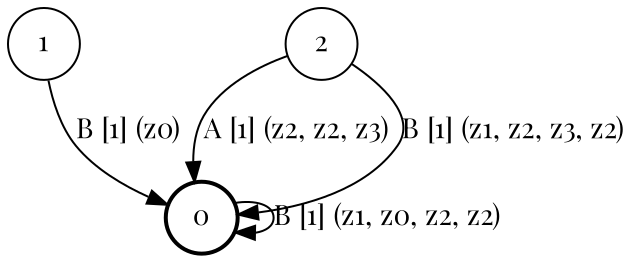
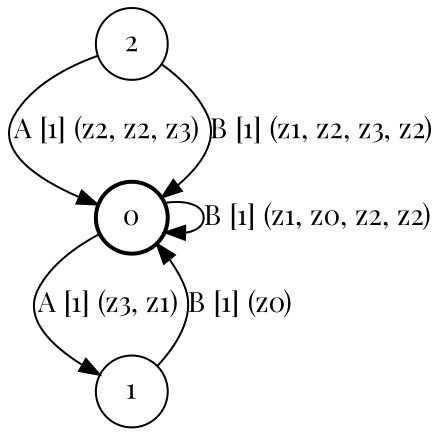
edge "0" -> "1": added, label "A [1] (z3, z1)"
